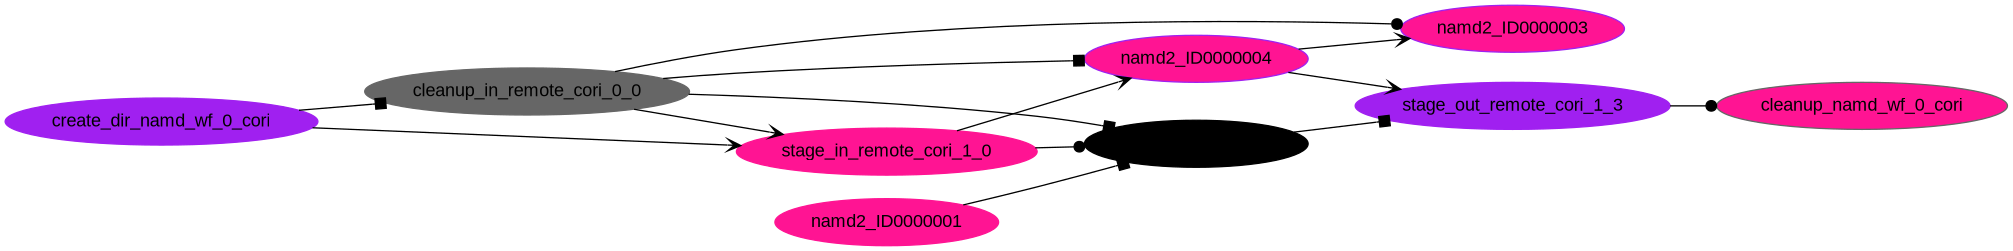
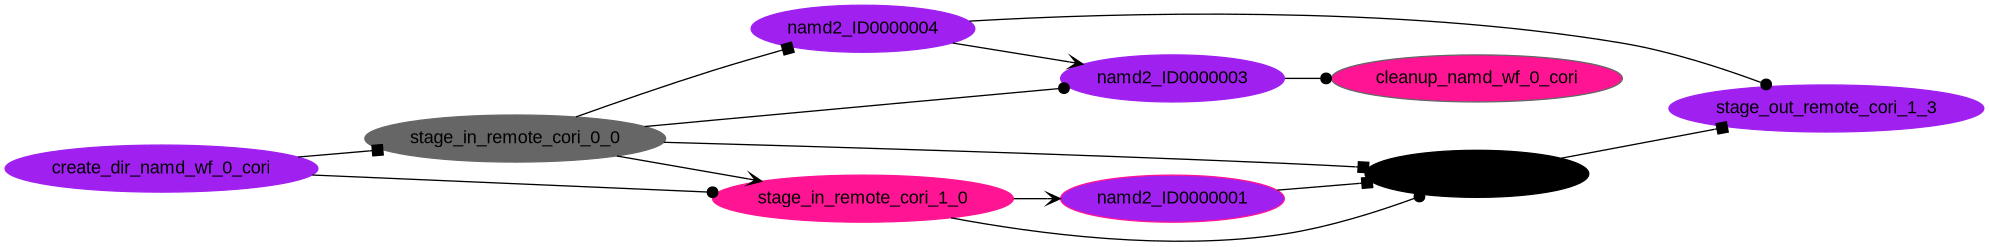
node "namd2_ID0000003": fillcolor deeppink -> purple
node "namd2_ID0000004": fillcolor deeppink -> purple
edge "namd2_ID0000004" -> "stage_out_remote_cori_1_3": arrowhead vee -> dot
node "cleanup_in_remote_cori_0_0": label "cleanup_in_remote_cori_0_0" -> "stage_in_remote_cori_0_0"
edge "stage_in_remote_cori_1_0" -> "namd2_ID0000004": now "stage_in_remote_cori_1_0" -> "namd2_ID0000001"
edge "stage_out_remote_cori_1_3" -> "cleanup_namd_wf_0_cori": now "namd2_ID0000003" -> "cleanup_namd_wf_0_cori"
edge "create_dir_namd_wf_0_cori" -> "stage_in_remote_cori_1_0": arrowhead vee -> dot
node "namd2_ID0000001": fillcolor deeppink -> purple
